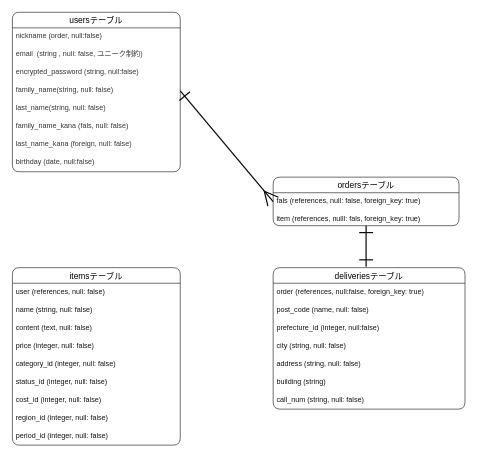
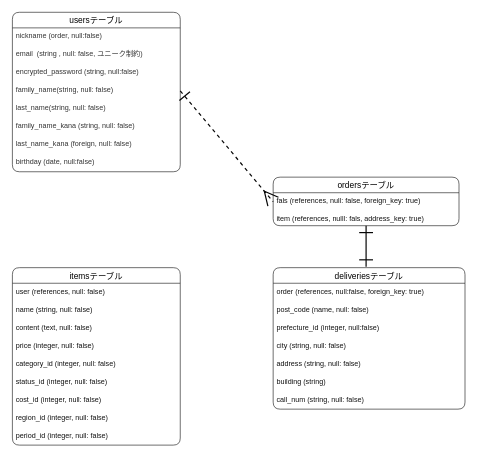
node "family_name_kana (fals, null: false)": label "family_name_kana (fals, null: false)" -> "family_name_kana (string, null: false)"
edge "family_name(string, null: false)" -- "fals (references, null: false, foreign_key: true)": style solid -> dashed
node "item (references, nulll: fals, foreign_key: true)": label "item (references, nulll: fals, foreign_key: true)" -> "item (references, nulll: fals, address_key: true)"
